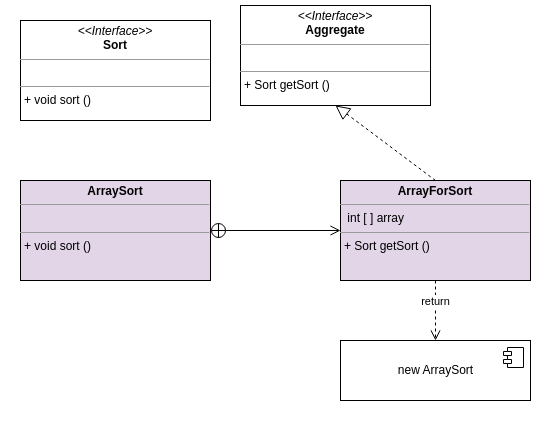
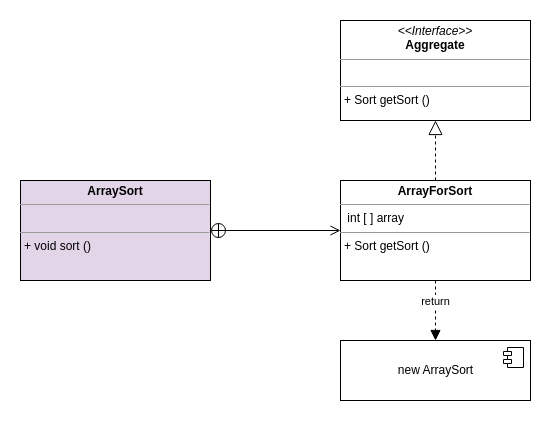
node "<<Interface>> Aggregate + Sort getSort ()": moved (336, 56) -> (436, 71)
node "<<Interface>> Sort + void sort ()": removed
node "ArrayForSort int [ ] array + Sort getSort ()": fillcolor #e1d5e7 -> #ffffff
edge "ArrayForSort int [ ] array + Sort getSort ()" -> "new ArraySort": arrowhead open -> block
